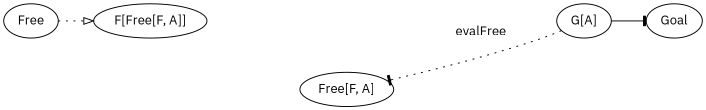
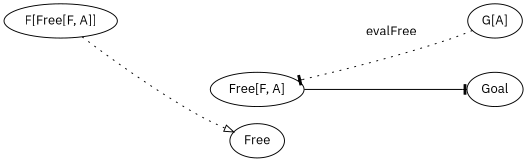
edge "Free" -> "F[Free[F, A]]": reversed
edge "G[A]" -> "Goal": now "Free[F, A]" -> "Goal"
